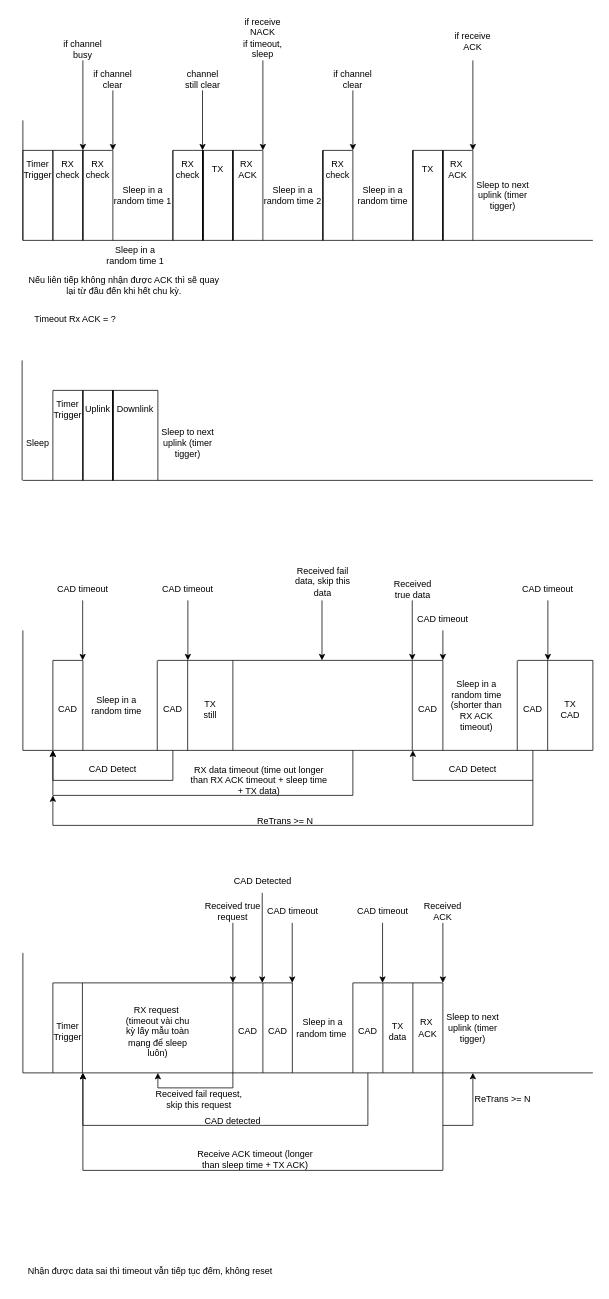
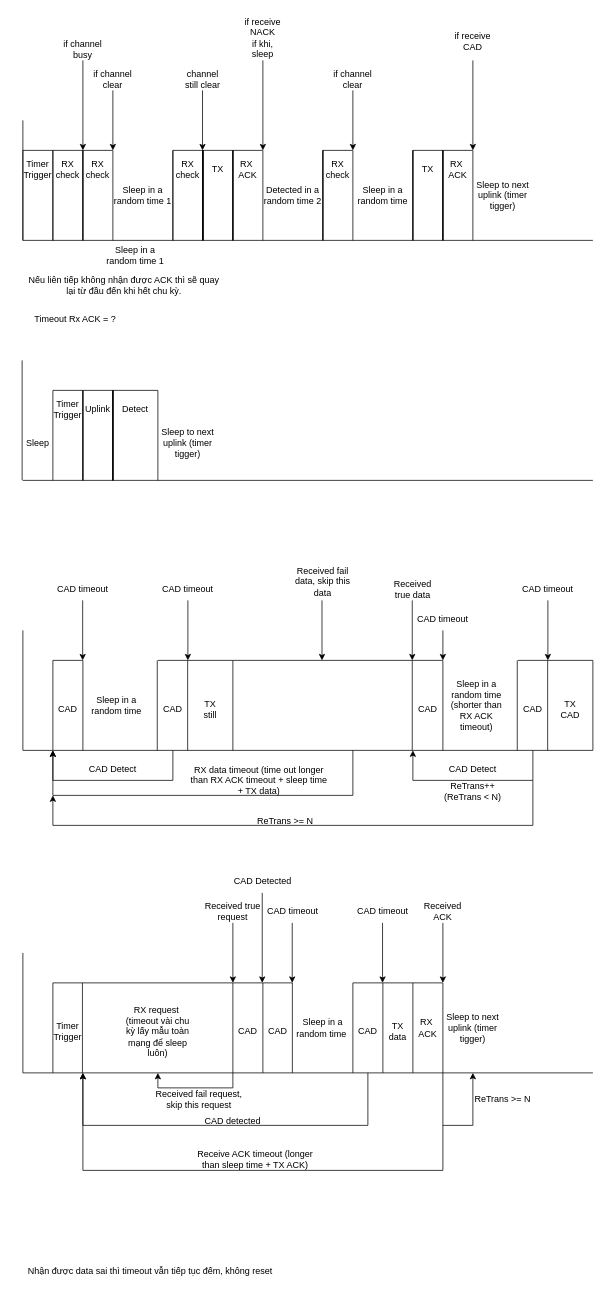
node "if receive NACK if timeout, sleep": label "if receive NACK if timeout, sleep" -> "if receive NACK if khi, sleep"
node "if receive ACK": label "if receive ACK" -> "if receive CAD"
node "Sleep in a random time 2": label "Sleep in a random time 2" -> "Detected in a random time 2"
node "Downlink": label "Downlink" -> "Detect"
node "ReTrans++ (ReTrans < N)": added
